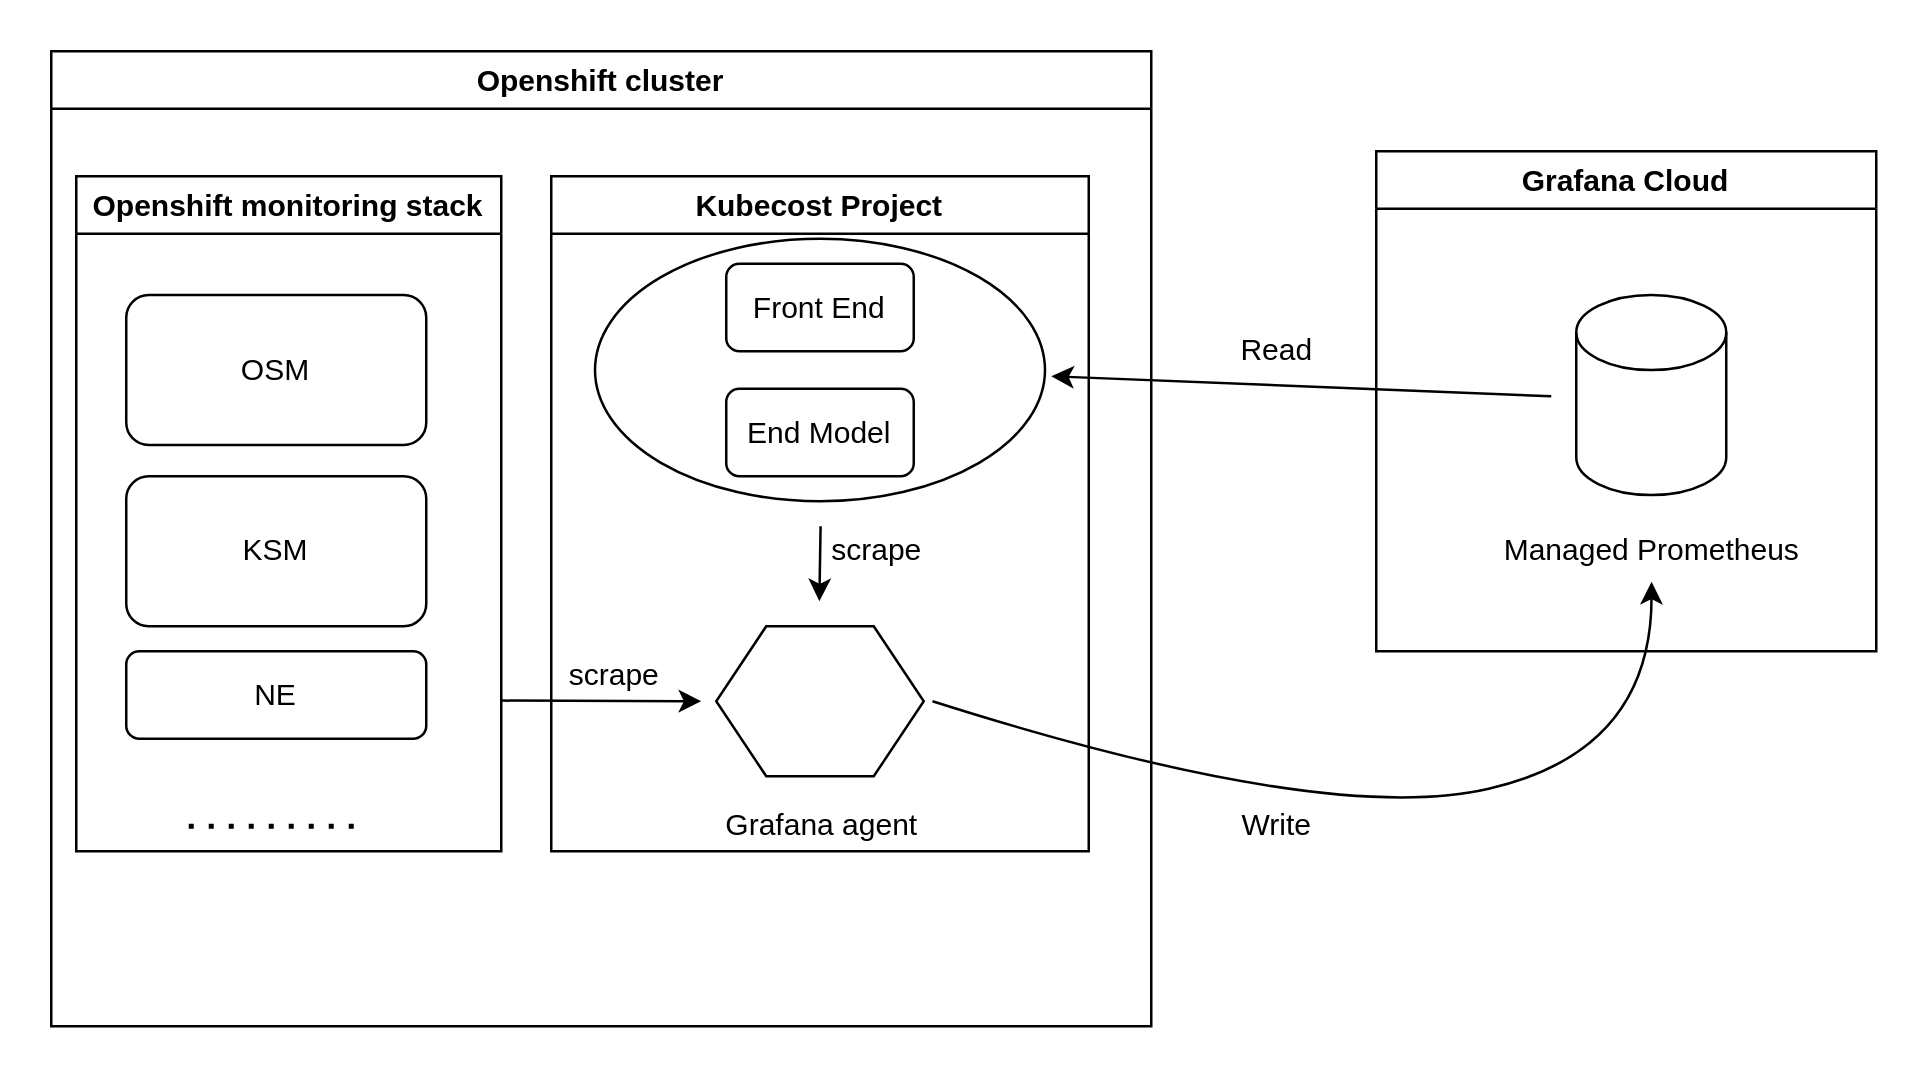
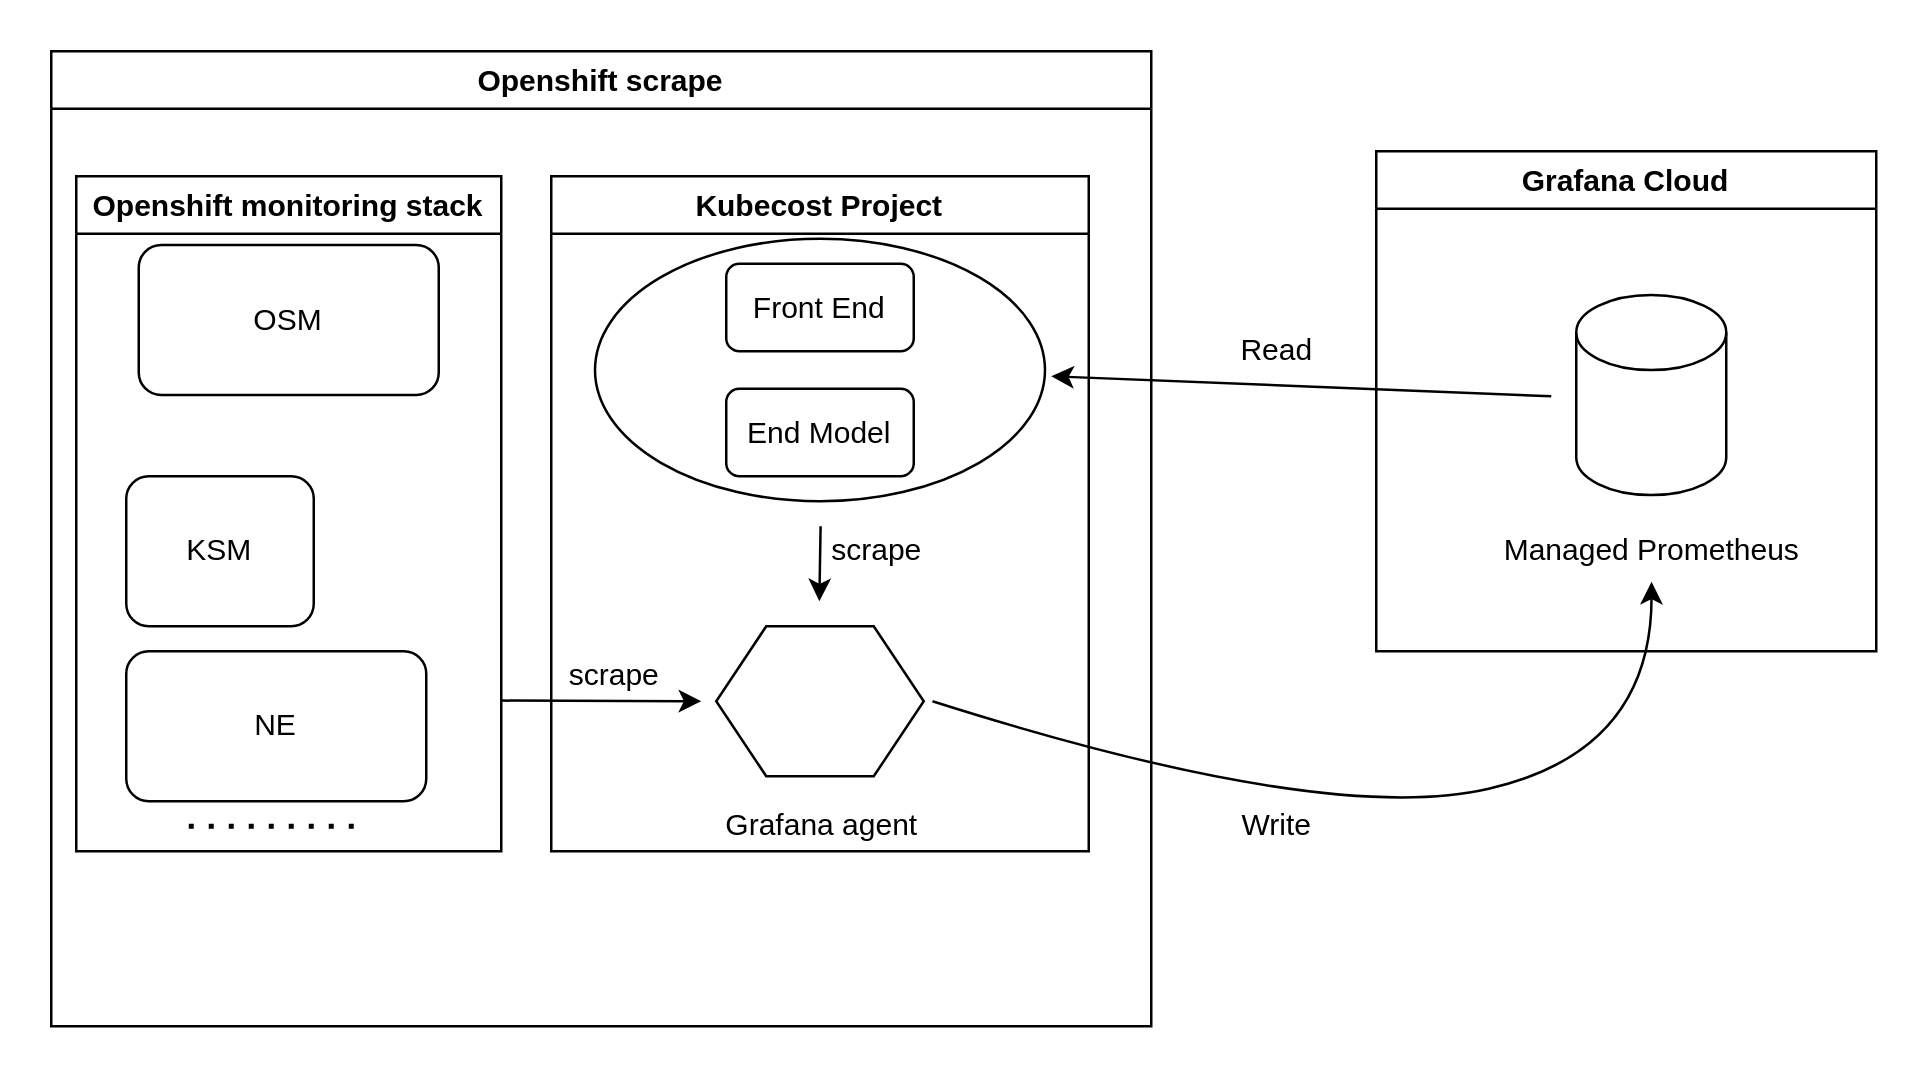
node "Openshift cluster": label "Openshift cluster" -> "Openshift scrape"
node "OSM": moved (276, 370) -> (289, 320)
node "KSM": size 300x150 -> 188x150
node "NE": size 300x88 -> 300x150
